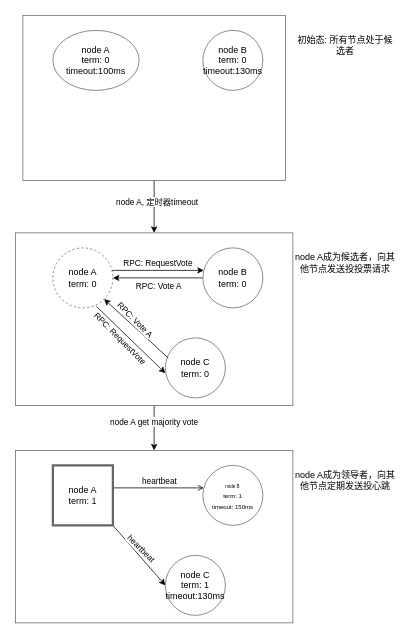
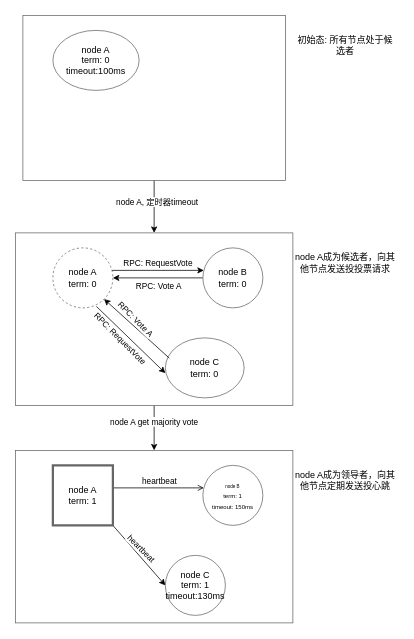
node "node B term: 0 timeout:130ms": removed
node "node C term: 0": size 60x60 -> 79x60
